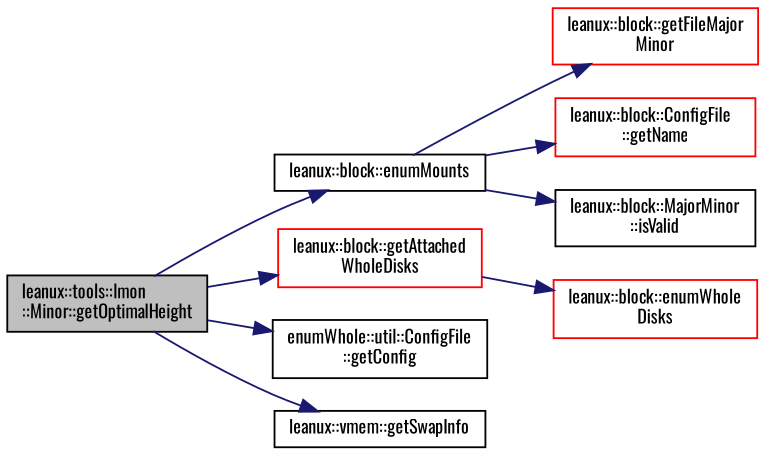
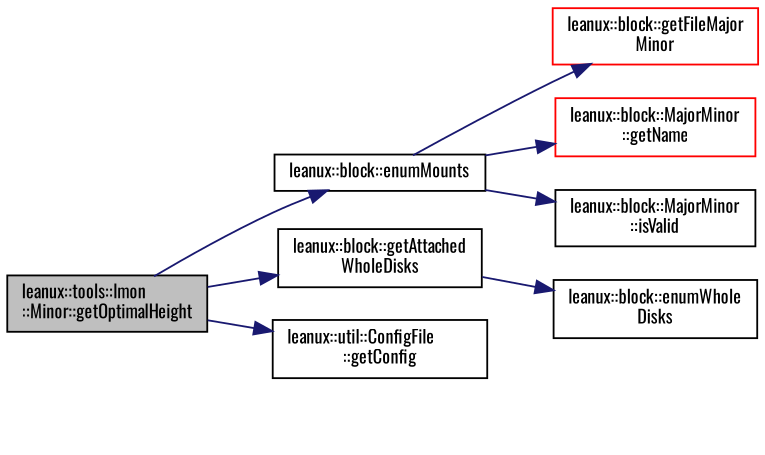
node "leanux::block::ConfigFile ::getName": label "leanux::block::ConfigFile ::getName" -> "leanux::block::MajorMinor ::getName"
node "leanux::block::getAttached WholeDisks": color red -> black
node "leanux::block::enumWhole Disks": color red -> black
node "enumWhole::util::ConfigFile ::getConfig": label "enumWhole::util::ConfigFile ::getConfig" -> "leanux::util::ConfigFile ::getConfig"
node "leanux::vmem::getSwapInfo": removed
